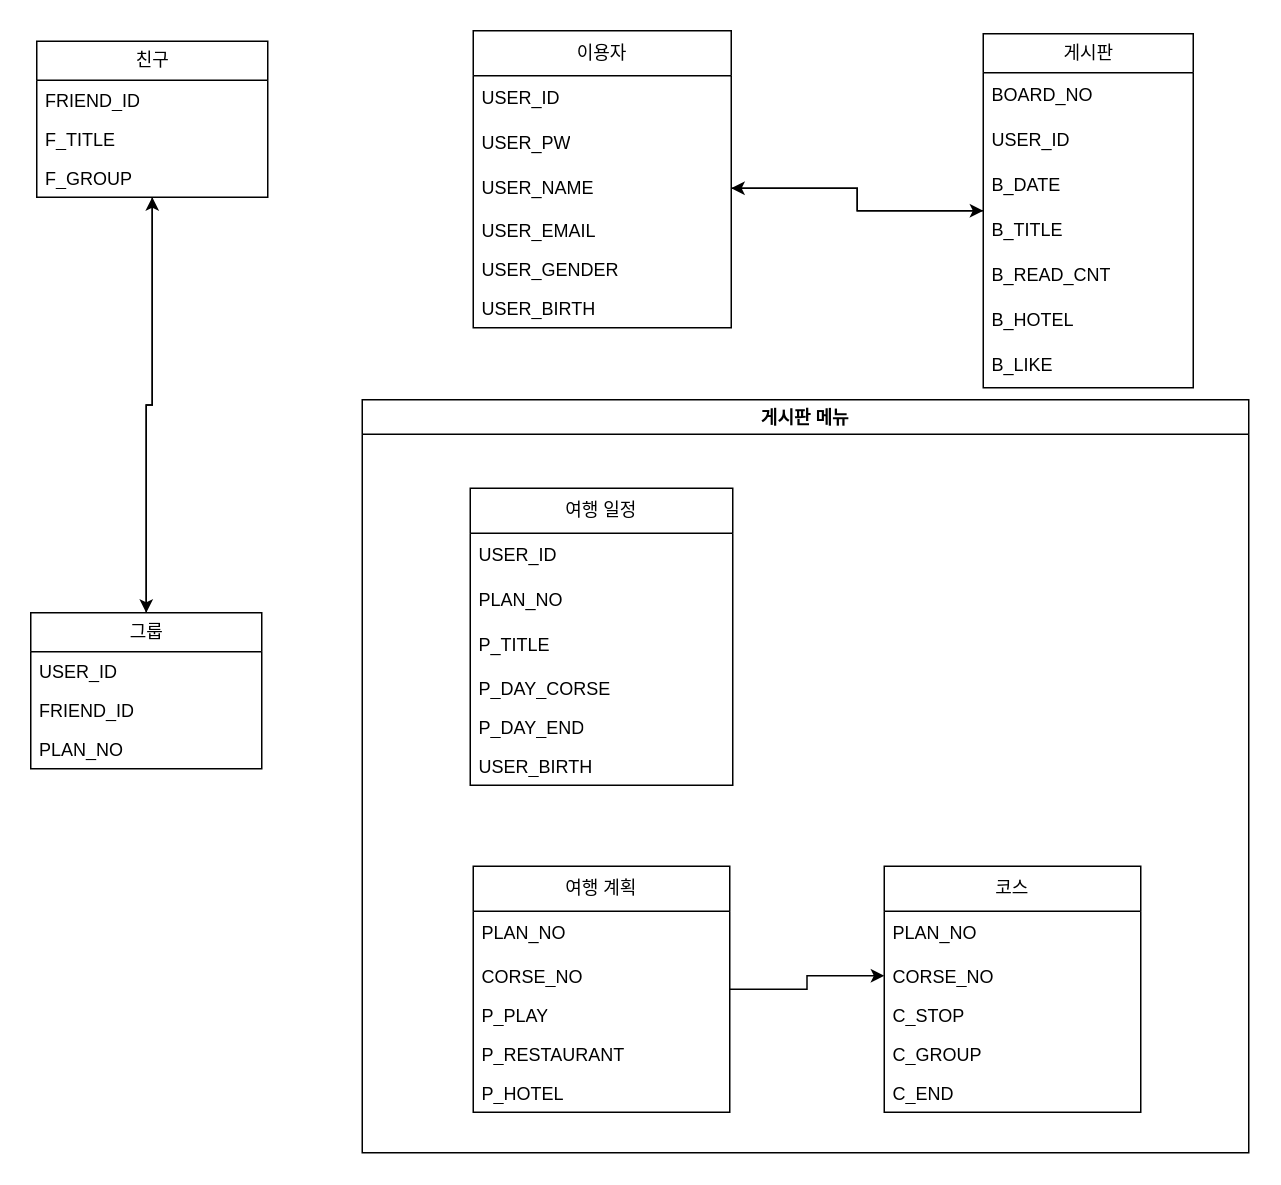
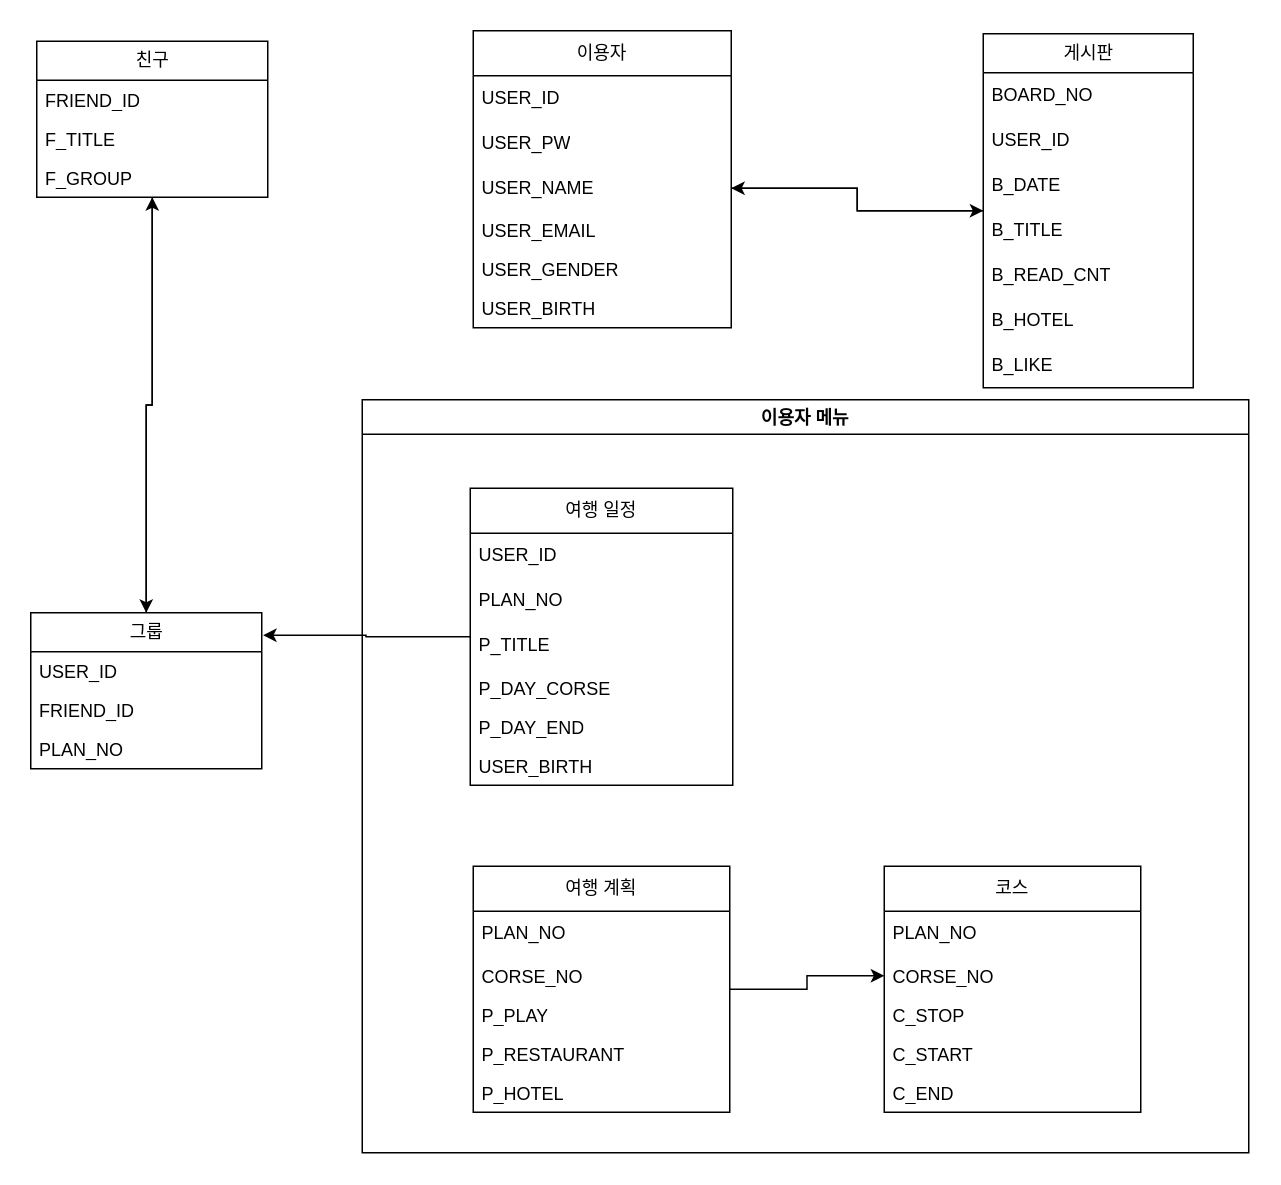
node "게시판 메뉴": label "게시판 메뉴" -> "이용자 메뉴"
edge "여행 일정" -> "그룹": added
node "C_GROUP": label "C_GROUP" -> "C_START"
